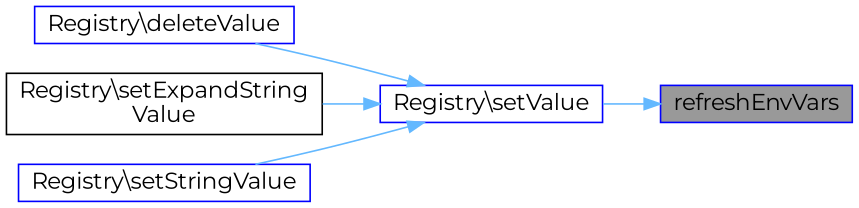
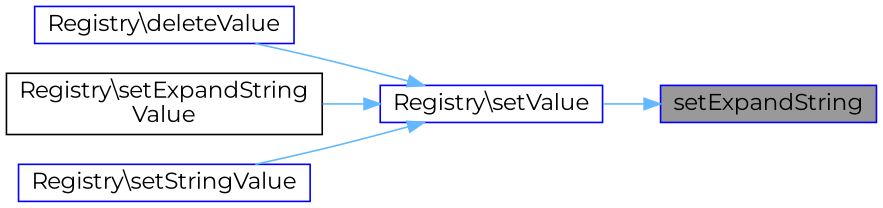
node "refreshEnvVars": label "refreshEnvVars" -> "setExpandString"
